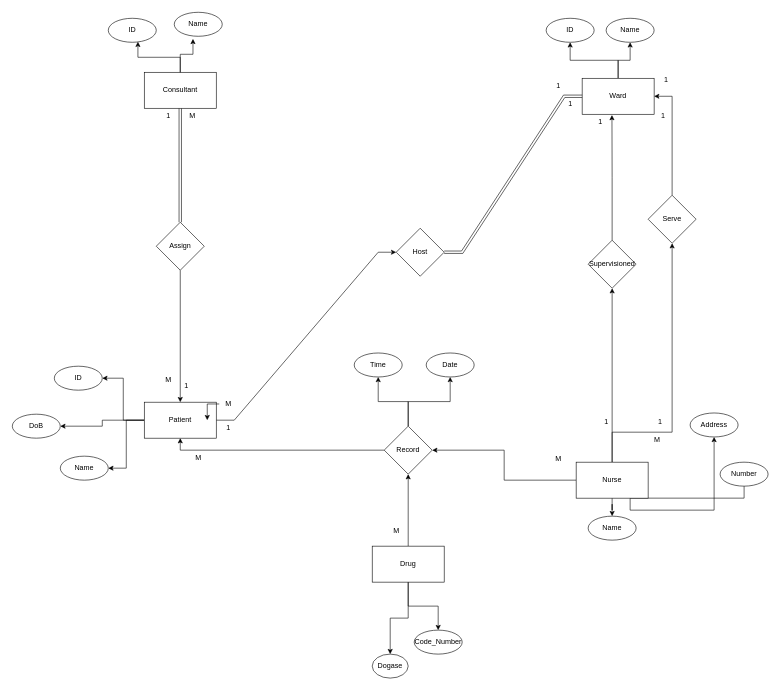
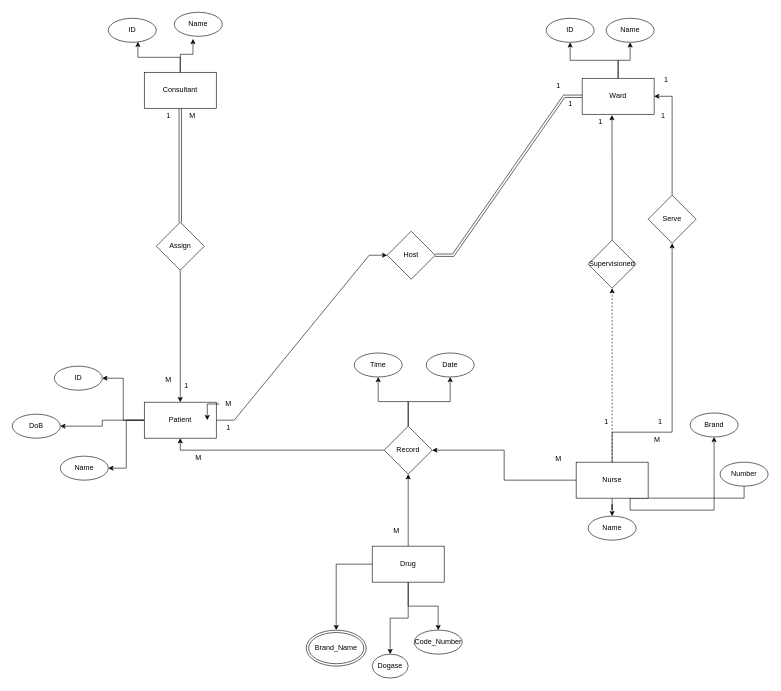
node "Host": moved (420, 252) -> (411, 255)
edge "Nurse" -> "Supervisioned": style solid -> dashed
node "Address": label "Address" -> "Brand"
edge "Drug" -> "Brand_Name": added
node "Brand_Name": added
